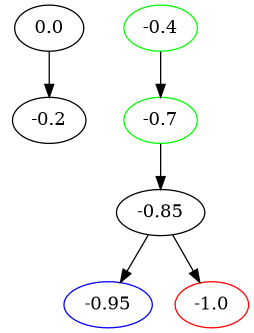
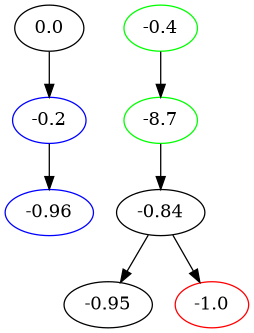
node "-0.2": color black -> blue
node "-0.7": label "-0.7" -> "-8.7"
node "-0.96": added
node "-0.85": label "-0.85" -> "-0.84"
node "-0.95": color blue -> black
